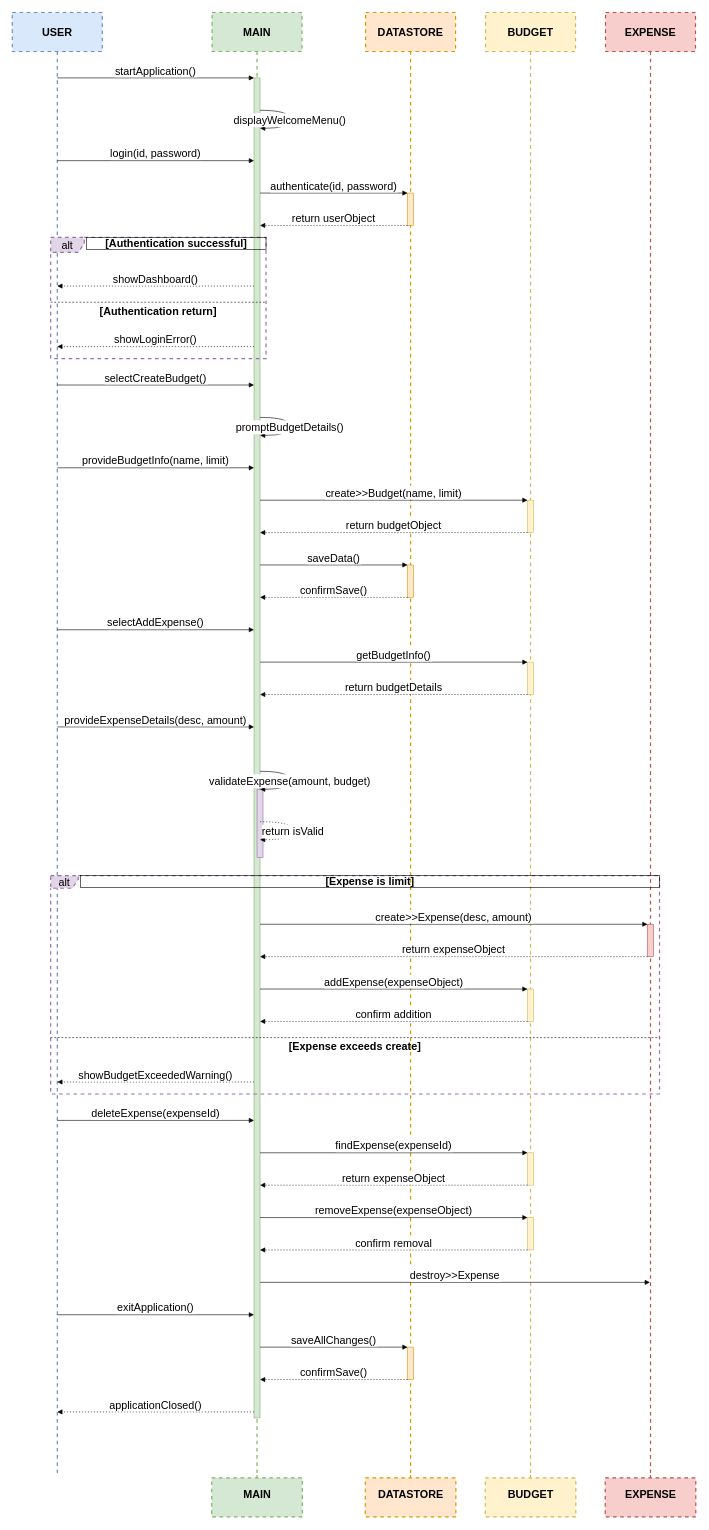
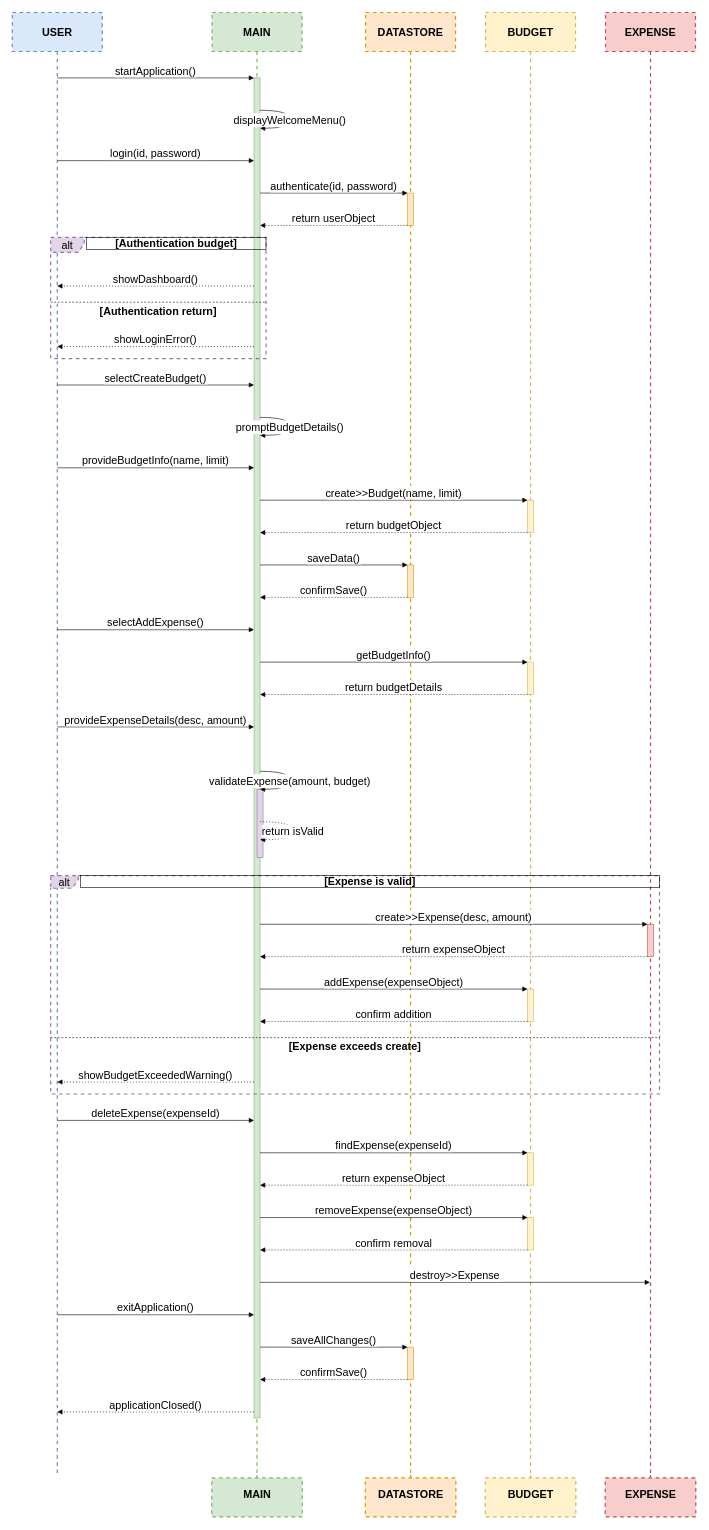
node "[Authentication successful]": label "[Authentication successful]" -> "[Authentication budget]"
node "[Expense is limit]": label "[Expense is limit]" -> "[Expense is valid]"
